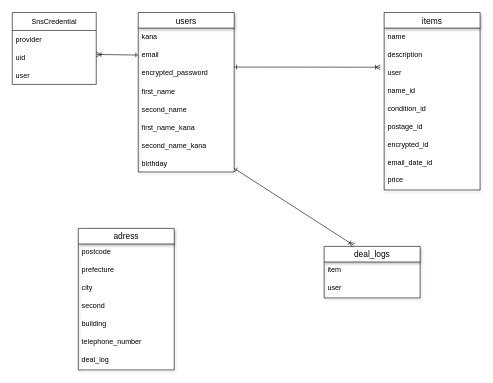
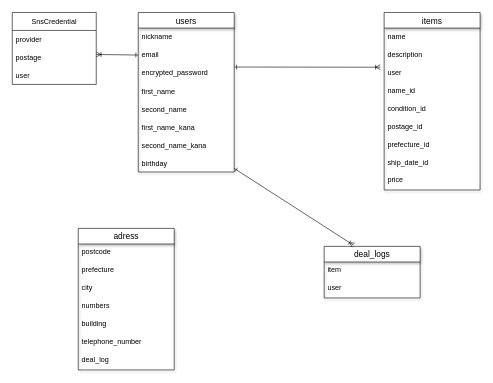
node "kana": label "kana" -> "nickname"
node "uid": label "uid" -> "postage"
node "encrypted_id": label "encrypted_id" -> "prefecture_id"
node "email_date_id": label "email_date_id" -> "ship_date_id"
node "second": label "second" -> "numbers"
